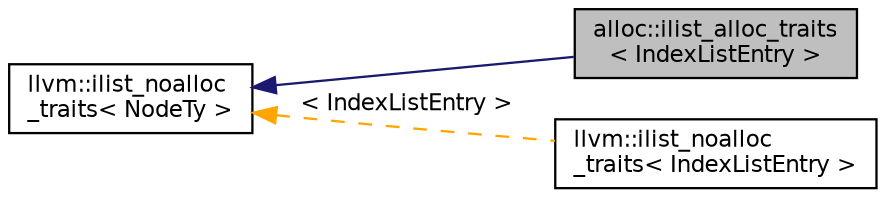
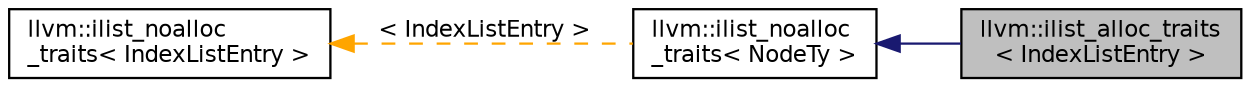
node "alloc::ilist_alloc_traits < IndexListEntry >": label "alloc::ilist_alloc_traits < IndexListEntry >" -> "llvm::ilist_alloc_traits < IndexListEntry >"
edge "llvm::ilist_noalloc _traits< IndexListEntry >" -> "llvm::ilist_noalloc _traits< NodeTy >": reversed
